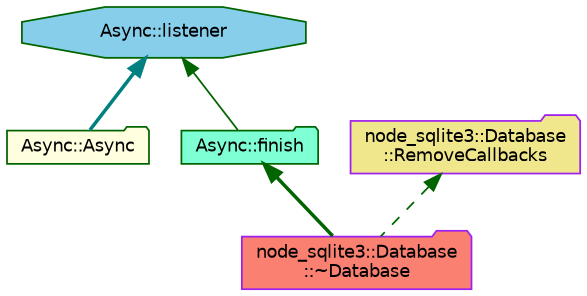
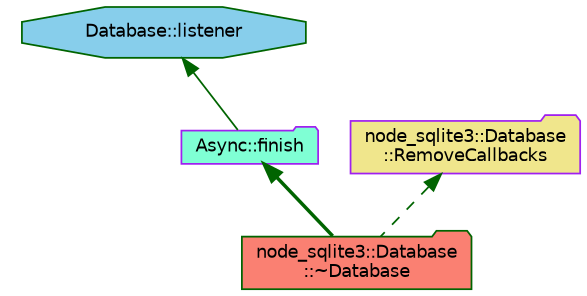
node "Async::listener": label "Async::listener" -> "Database::listener"
node "Async::Async": removed
node "Async::finish": color darkgreen -> purple
node "node_sqlite3::Database ::~Database": color purple -> darkgreen
